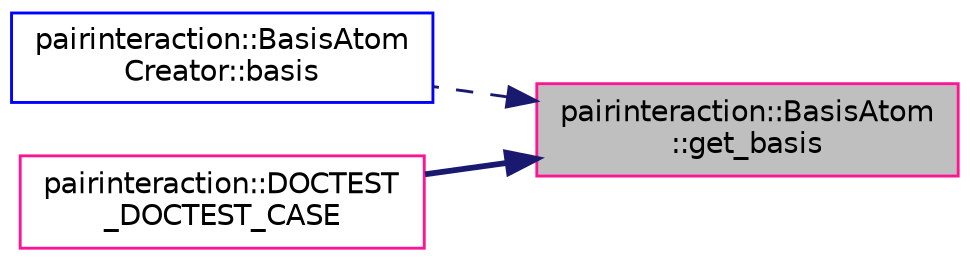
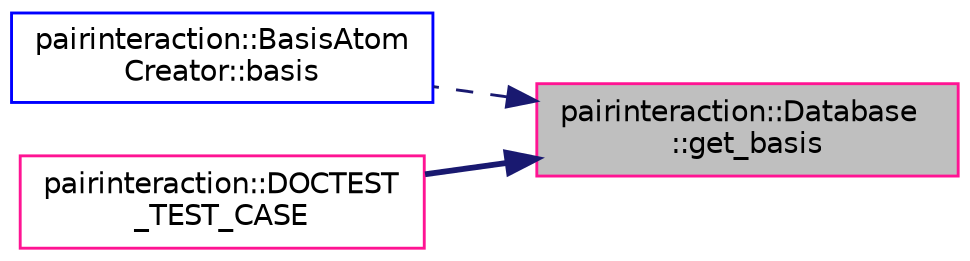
node "pairinteraction::BasisAtom ::get_basis": label "pairinteraction::BasisAtom ::get_basis" -> "pairinteraction::Database ::get_basis"
node "pairinteraction::DOCTEST _DOCTEST_CASE": label "pairinteraction::DOCTEST _DOCTEST_CASE" -> "pairinteraction::DOCTEST _TEST_CASE"
